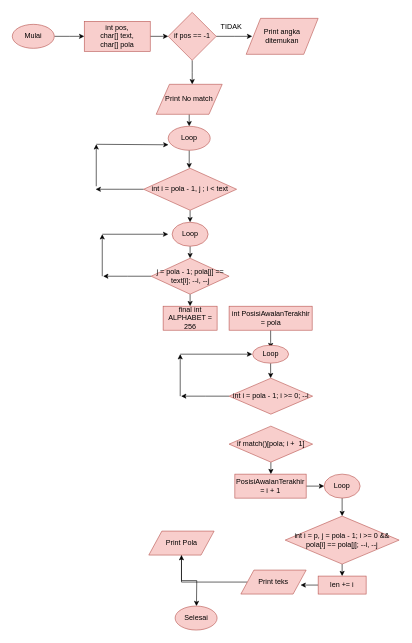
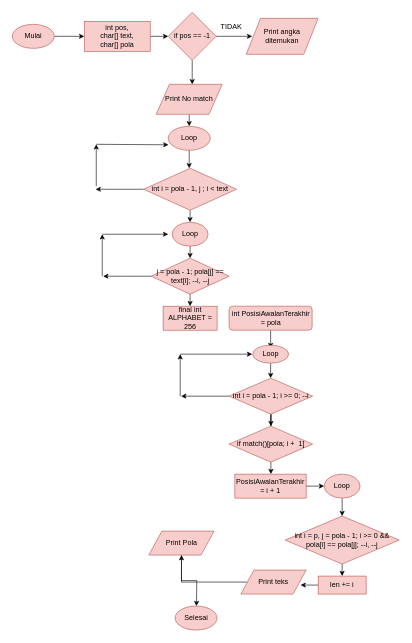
node "int PosisiAwalanTerakhir = pola": shape rectangle -> rounded rectangle
edge "int i = pola - 1; i >= 0; --i" -> "if match()[pola; i + 1]": added
